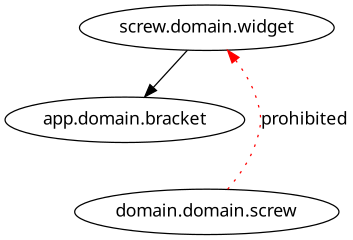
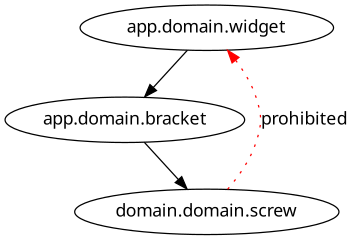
node "screw.domain.widget": label "screw.domain.widget" -> "app.domain.widget"
edge "app.domain.bracket" -> "domain.domain.screw": added
